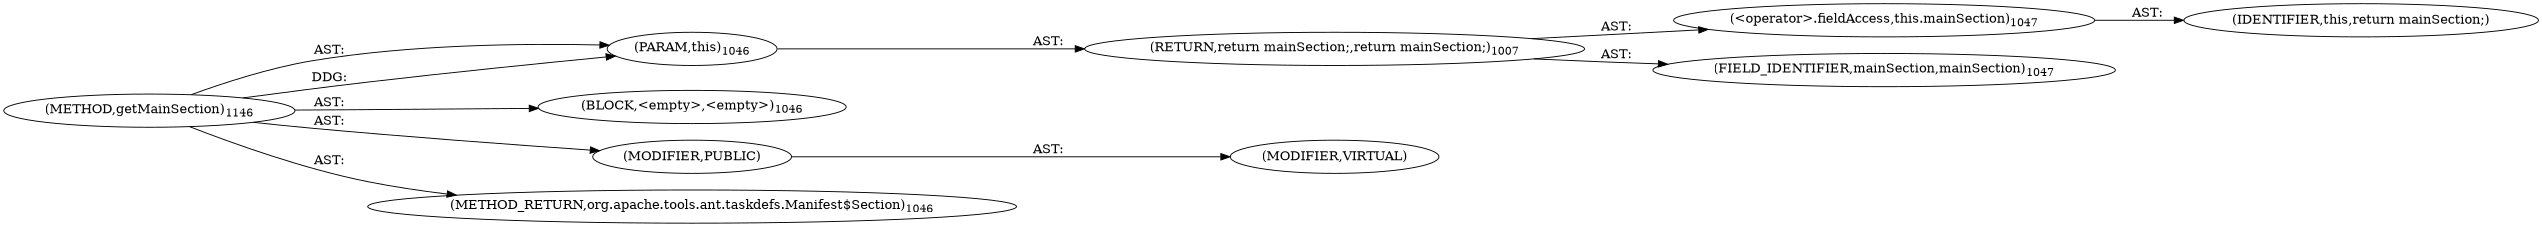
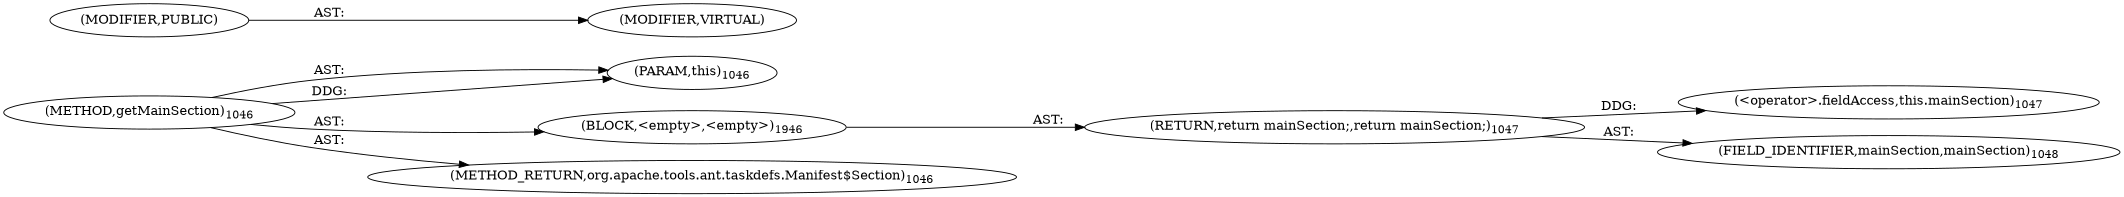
node "(IDENTIFIER,this,return mainSection;)": removed
edge "(RETURN,return mainSection;,return mainSection;)" -> "(<operator>.fieldAccess,this.mainSection)": label "AST: " -> "DDG: "
node "(RETURN,return mainSection;,return mainSection;)": text "1007" -> "1047"
edge "(PARAM,this)" -> "(RETURN,return mainSection;,return mainSection;)": now "(BLOCK,<empty>,<empty>)" -> "(RETURN,return mainSection;,return mainSection;)"
node "(FIELD_IDENTIFIER,mainSection,mainSection)": text "1047" -> "1048"
node "(BLOCK,<empty>,<empty>)": text "1046" -> "1946"
node "(METHOD,getMainSection)": text "1146" -> "1046"
edge "(METHOD,getMainSection)" -> "(MODIFIER,PUBLIC)": removed, label "AST:"
